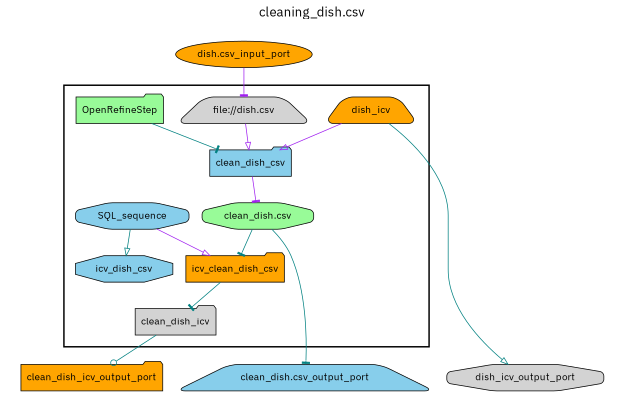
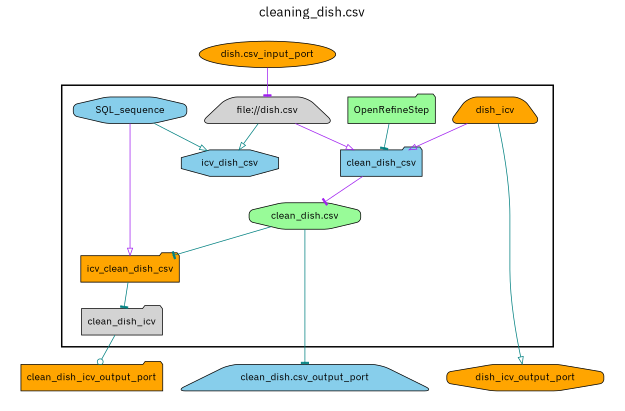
edge "file://dish.csv" -> "icv_dish_csv": added
node "dish_icv_output_port": fillcolor lightgrey -> orange
